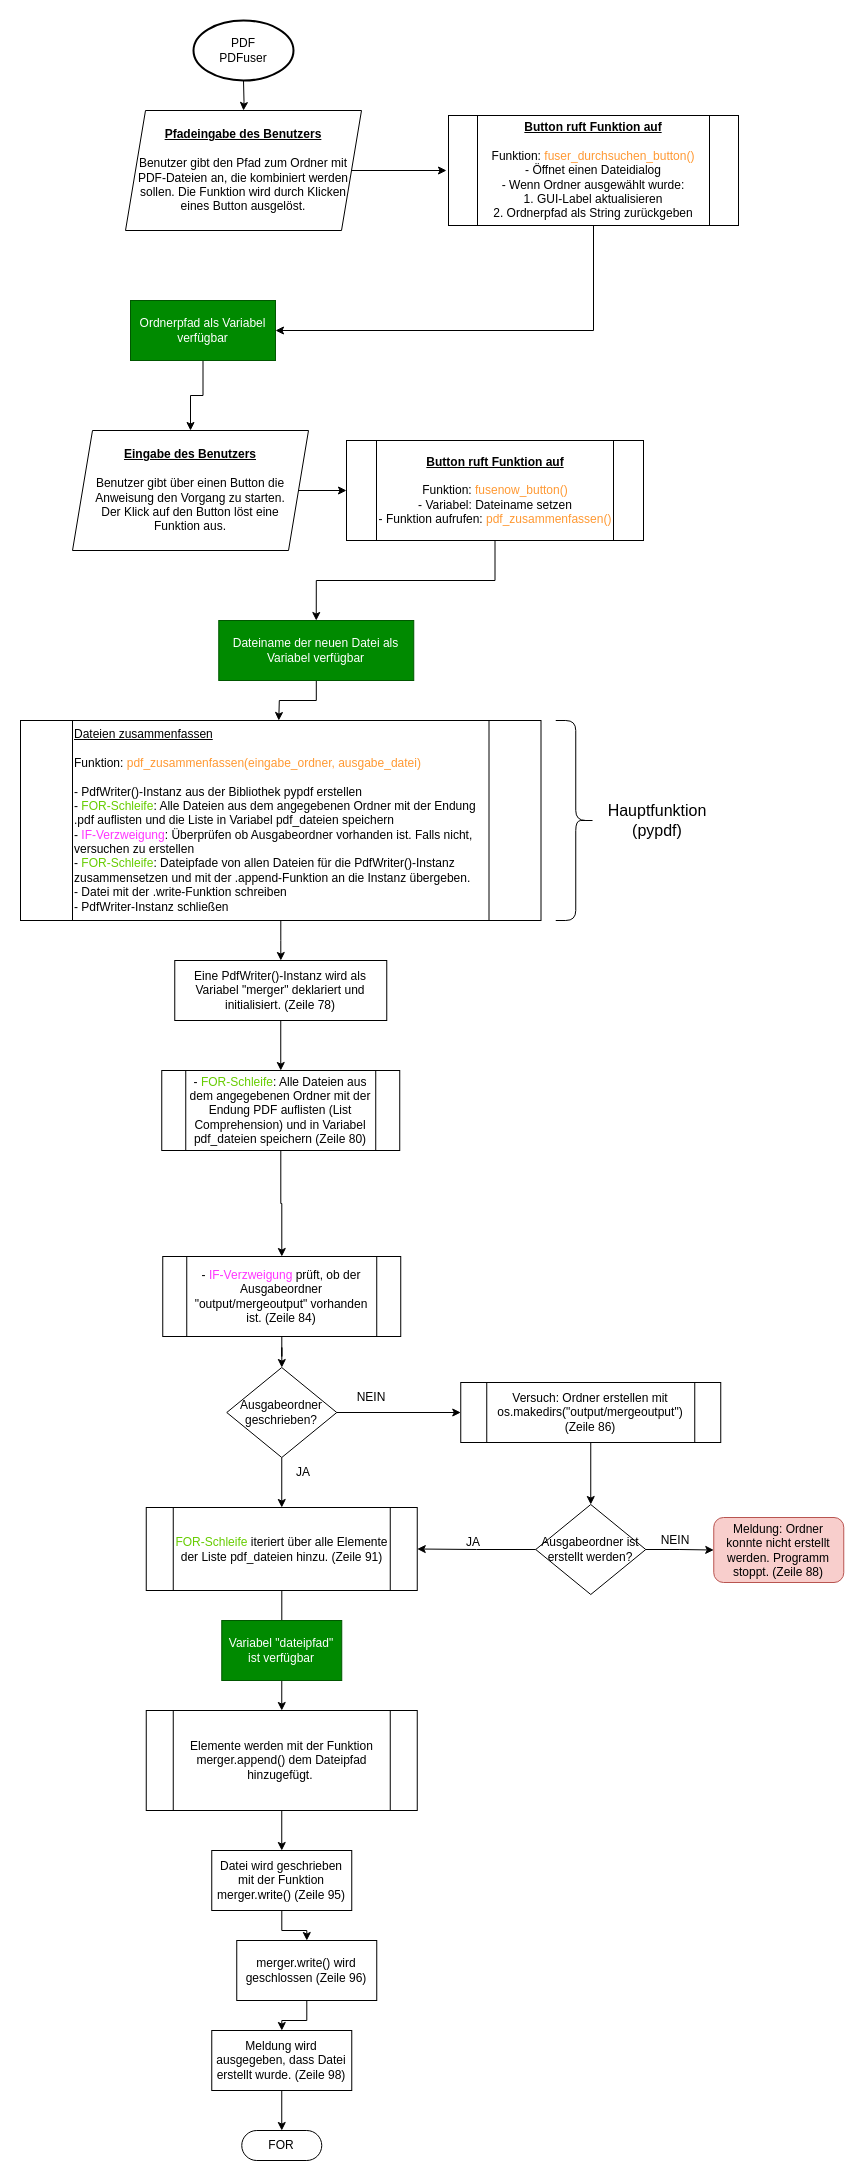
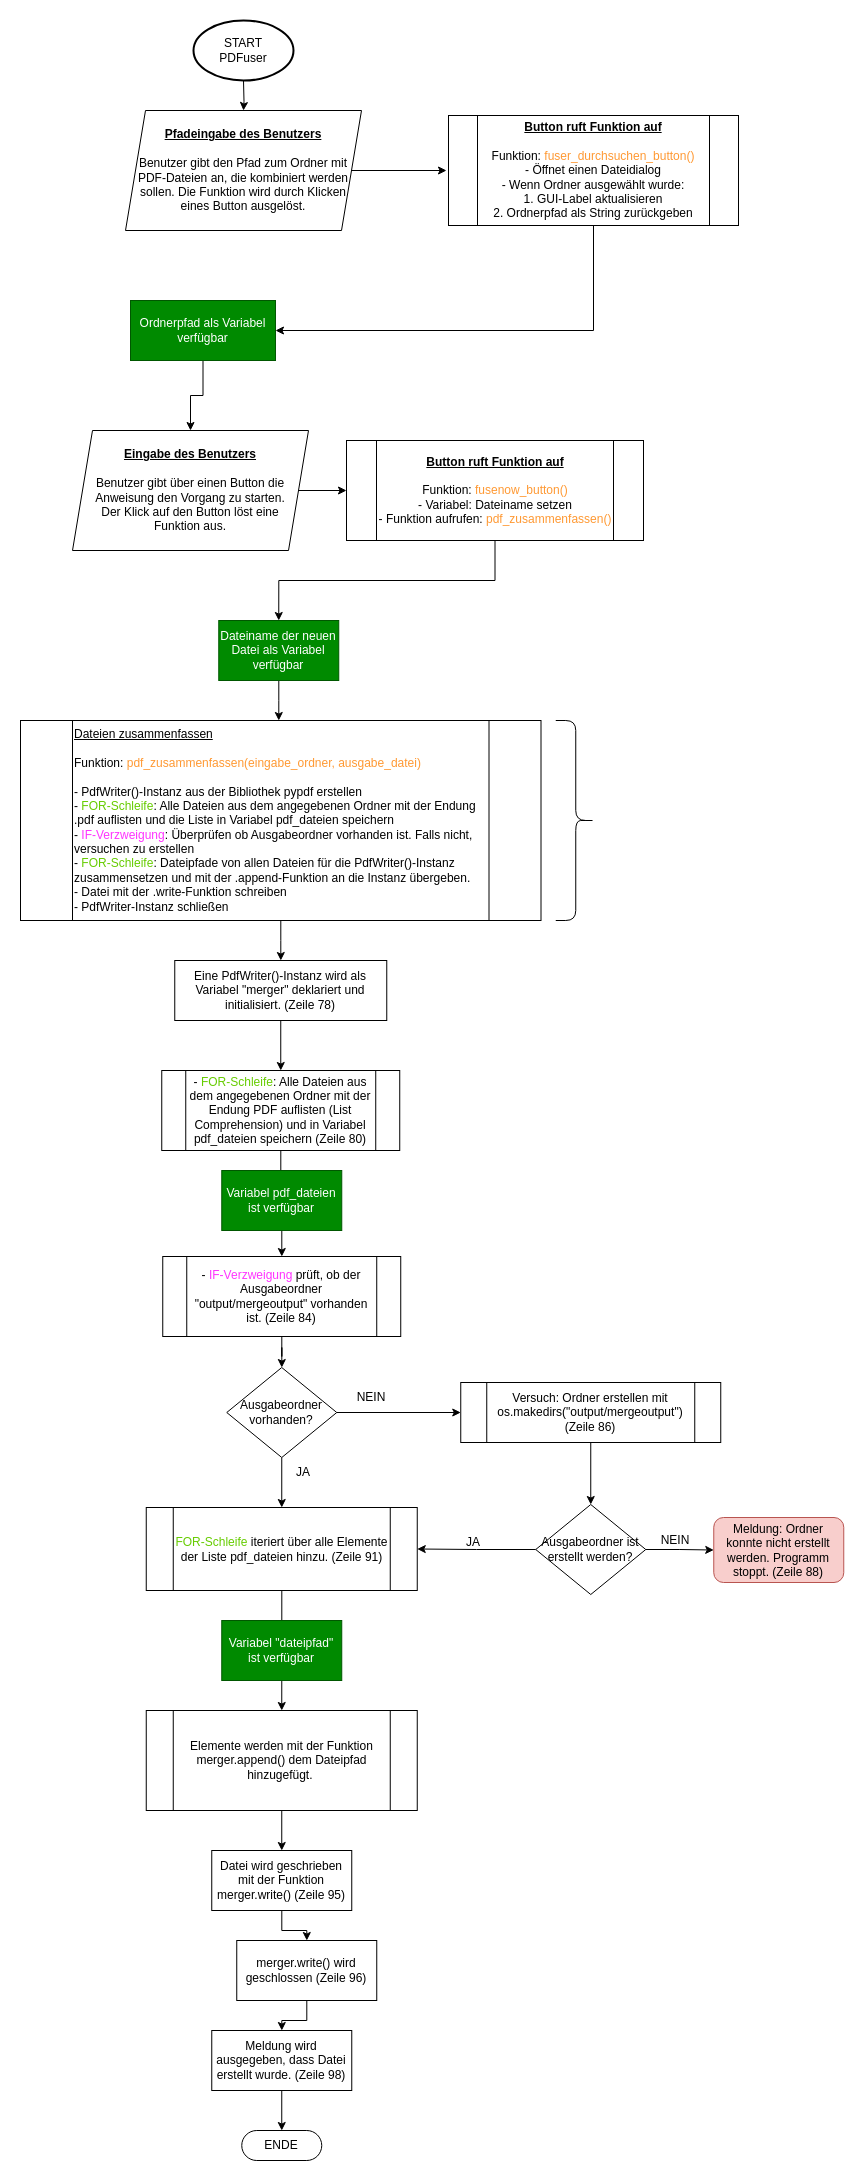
node "PDF PDFuser": label "PDF PDFuser" -> "START PDFuser"
node "Dateiname der neuen Datei als Variabel verfügbar": size 195x60 -> 120x60
node "Hauptfunktion (pypdf)": removed
node "Variabel pdf_dateien ist verfügbar": added
node "Ausgabeordner geschrieben?": label "Ausgabeordner geschrieben?" -> "Ausgabeordner vorhanden?"
node "FOR": label "FOR" -> "ENDE"
